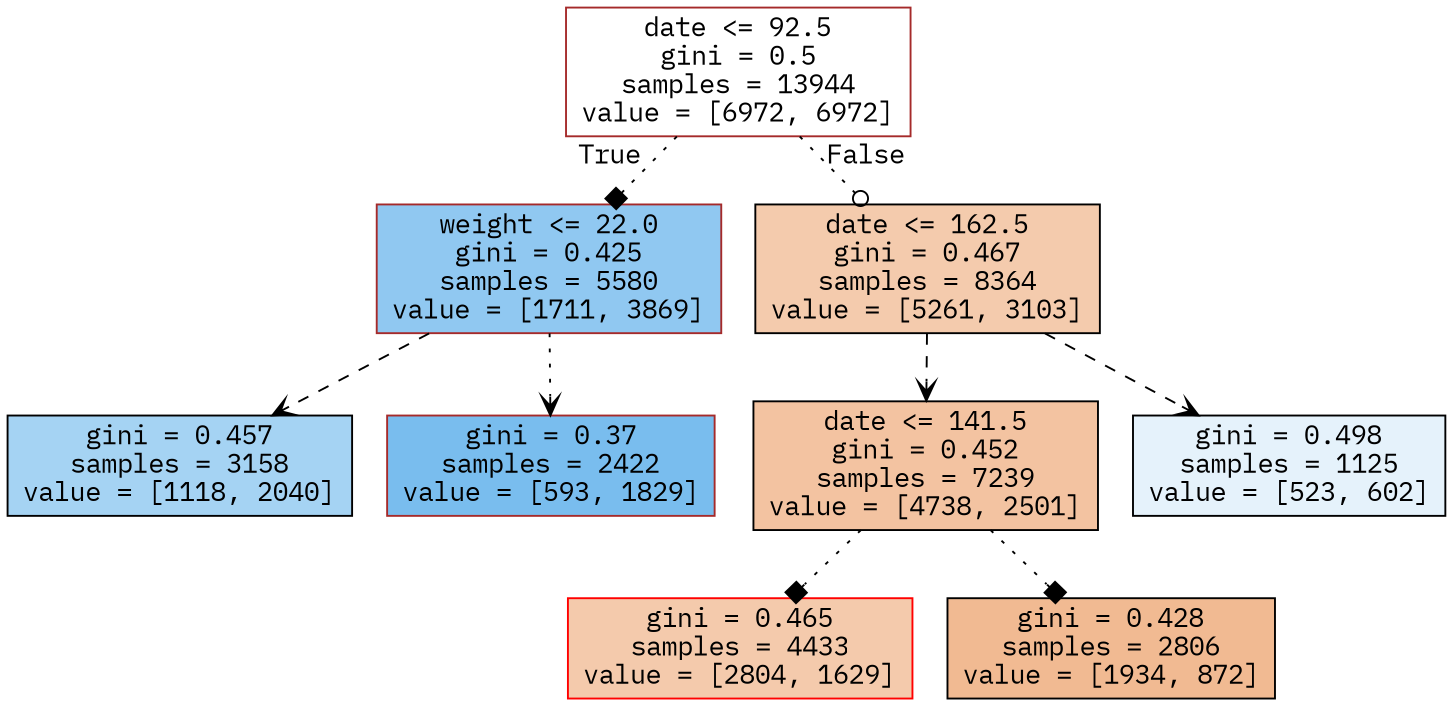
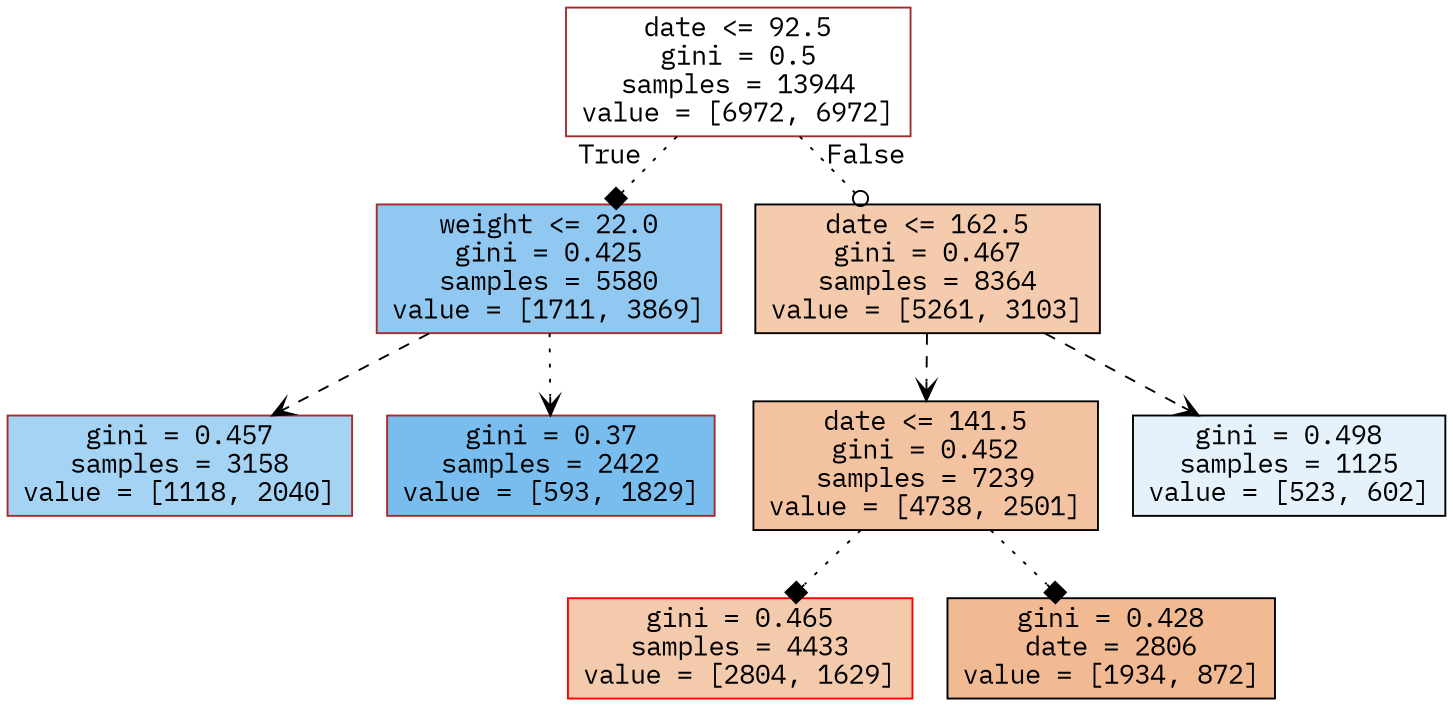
node "gini = 0.457 samples = 3158 value = [1118, 2040]": color black -> brown
node "gini = 0.428 samples = 2806 value = [1934, 872]": label "gini = 0.428 samples = 2806 value = [1934, 872]" -> "gini = 0.428 date = 2806 value = [1934, 872]"
